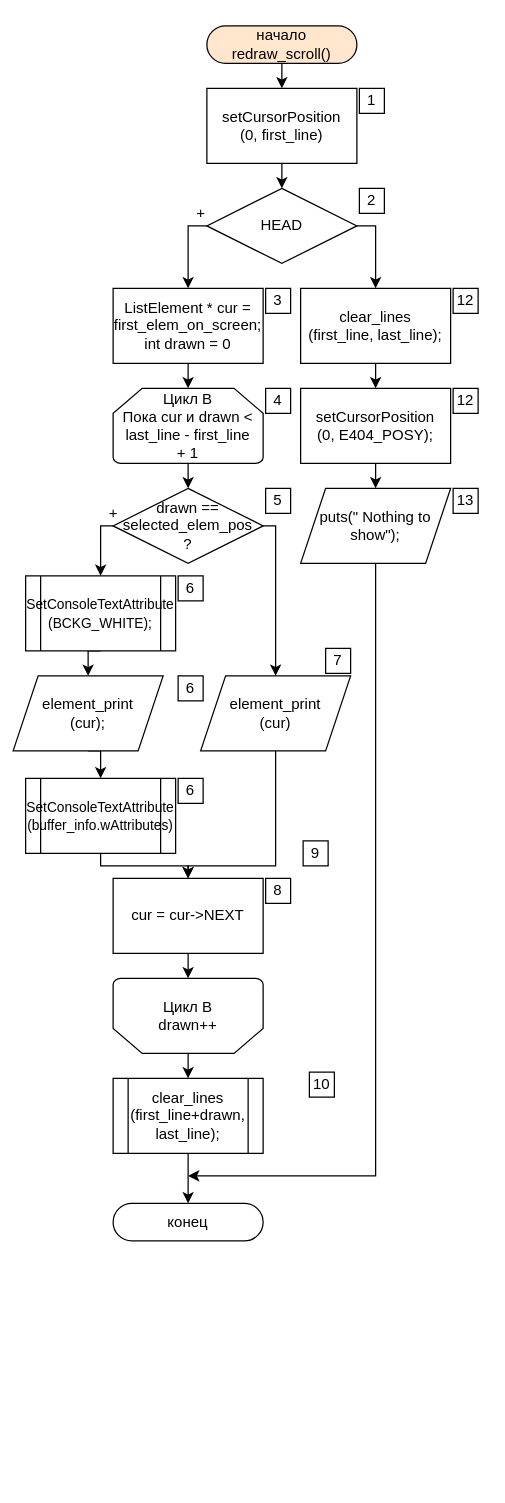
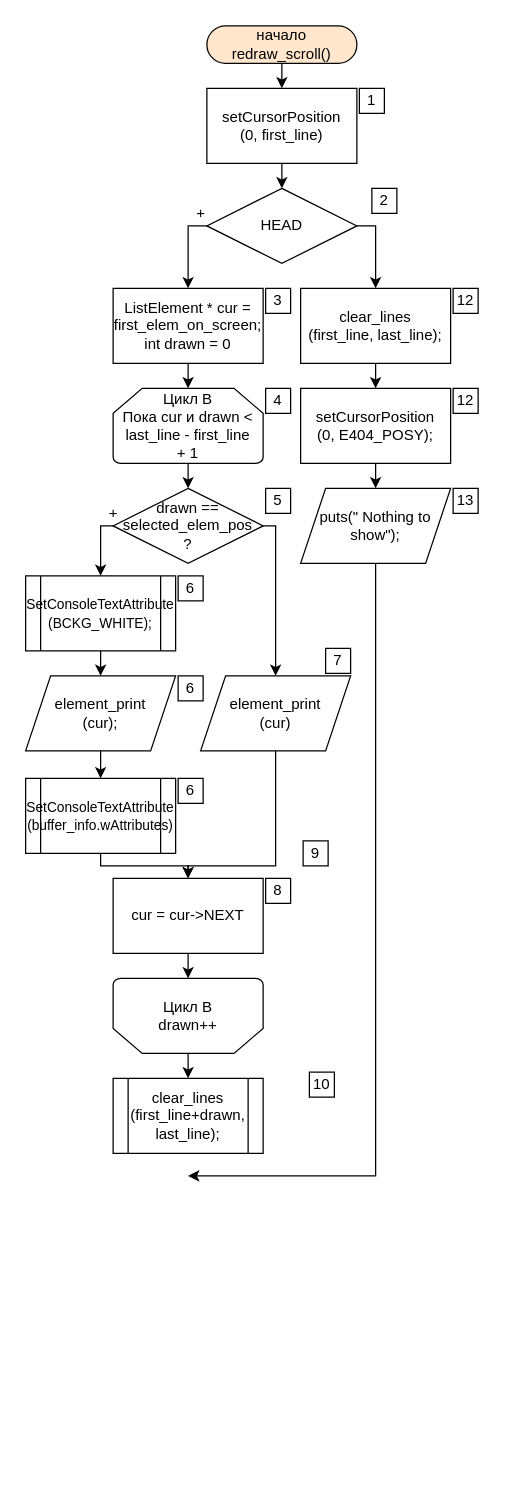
node "2": moved (372, 201) -> (384, 201)
node "element_print (cur);": moved (88, 713) -> (101, 713)
edge "clear_lines (first_line+drawn, last_line);" -> "конец": removed
node "конец": removed
